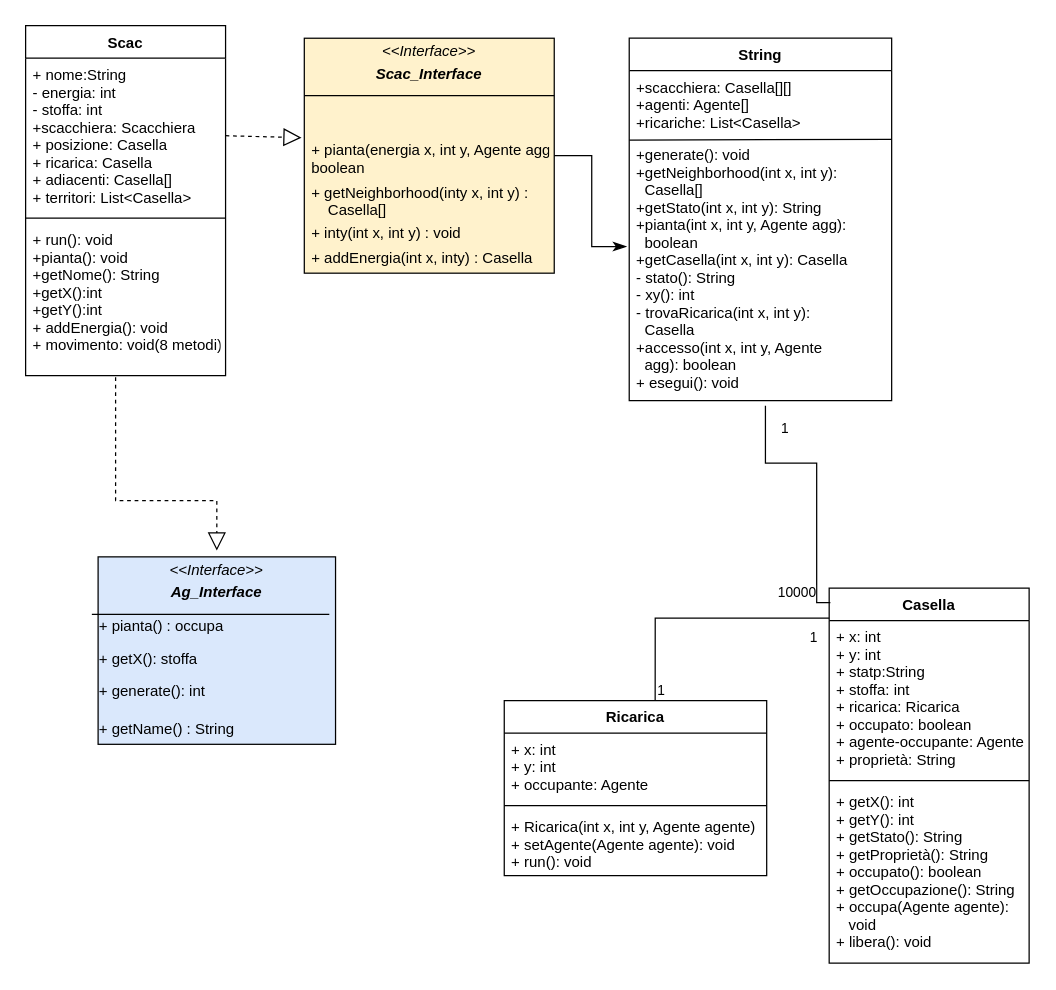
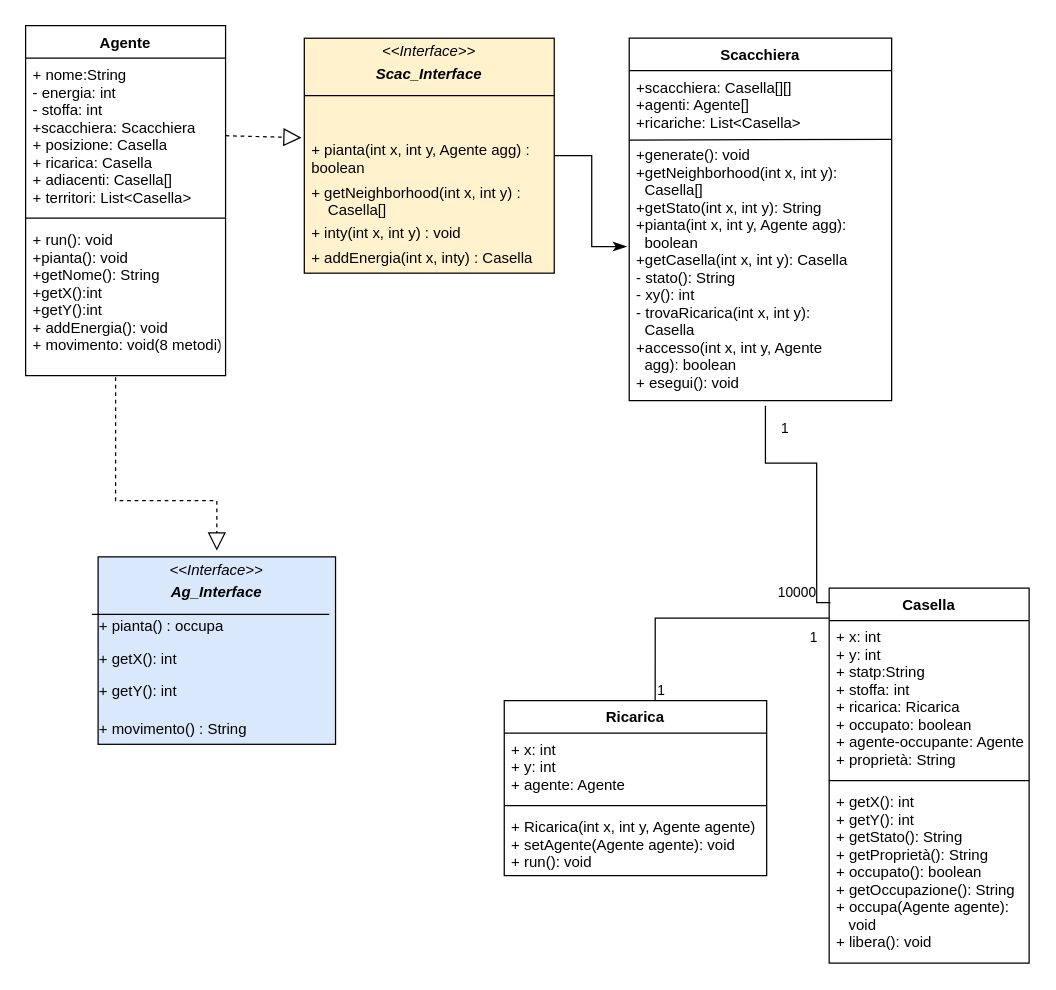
node "Scac": label "Scac" -> "Agente"
node "String": label "String" -> "Scacchiera"
node "+ pianta(energia x, int y, Agente agg) : boolean": label "+ pianta(energia x, int y, Agente agg) : boolean" -> "+ pianta(int x, int y, Agente agg) : boolean"
node "+ getNeighborhood(inty x, int y) : Casella[]": label "+ getNeighborhood(inty x, int y) : Casella[]" -> "+ getNeighborhood(int x, int y) : Casella[]"
node "+ getX(): stoffa": label "+ getX(): stoffa" -> "+ getX(): int"
node "+ generate(): int": label "+ generate(): int" -> "+ getY(): int"
node "+ getName() : String": label "+ getName() : String" -> "+ movimento() : String"
node "+ x: int + y: int + occupante: Agente": label "+ x: int + y: int + occupante: Agente" -> "+ x: int + y: int + agente: Agente"
